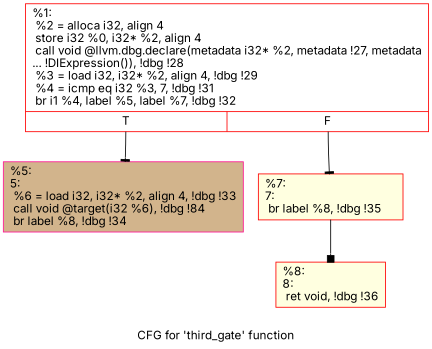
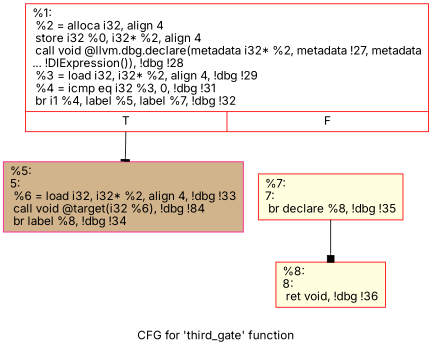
node "%1:": text "%4 = icmp eq i32 %3, 7, !dbg !31" -> "%4 = icmp eq i32 %3, 0, !dbg !31"
edge "%1:" -> "%7:": removed
node "%7:": text "br label %8, !dbg !35" -> "br declare %8, !dbg !35"
